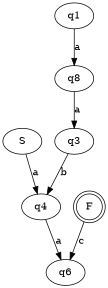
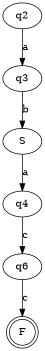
node "q1": removed
node "q8": label "q8" -> "q2"
edge "q3" -> "q4": now "q3" -> "S"
edge "F" -> "q6": reversed
edge "q4" -> "q6": label "a" -> "c"
